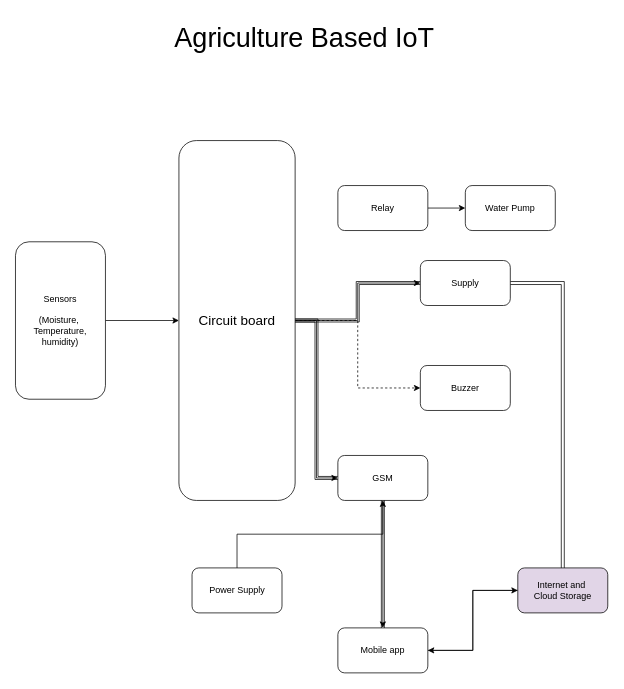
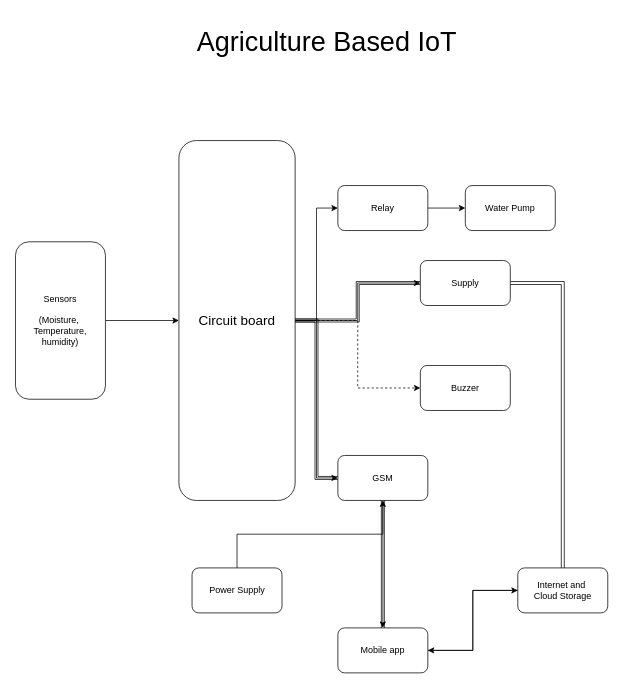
node "Agriculture Based IoT": moved (304, 38) -> (327, 42)
edge "Circuit board" -> "Relay": added
node "Internet and Cloud Storage": fillcolor #e1d5e7 -> #ffffff
